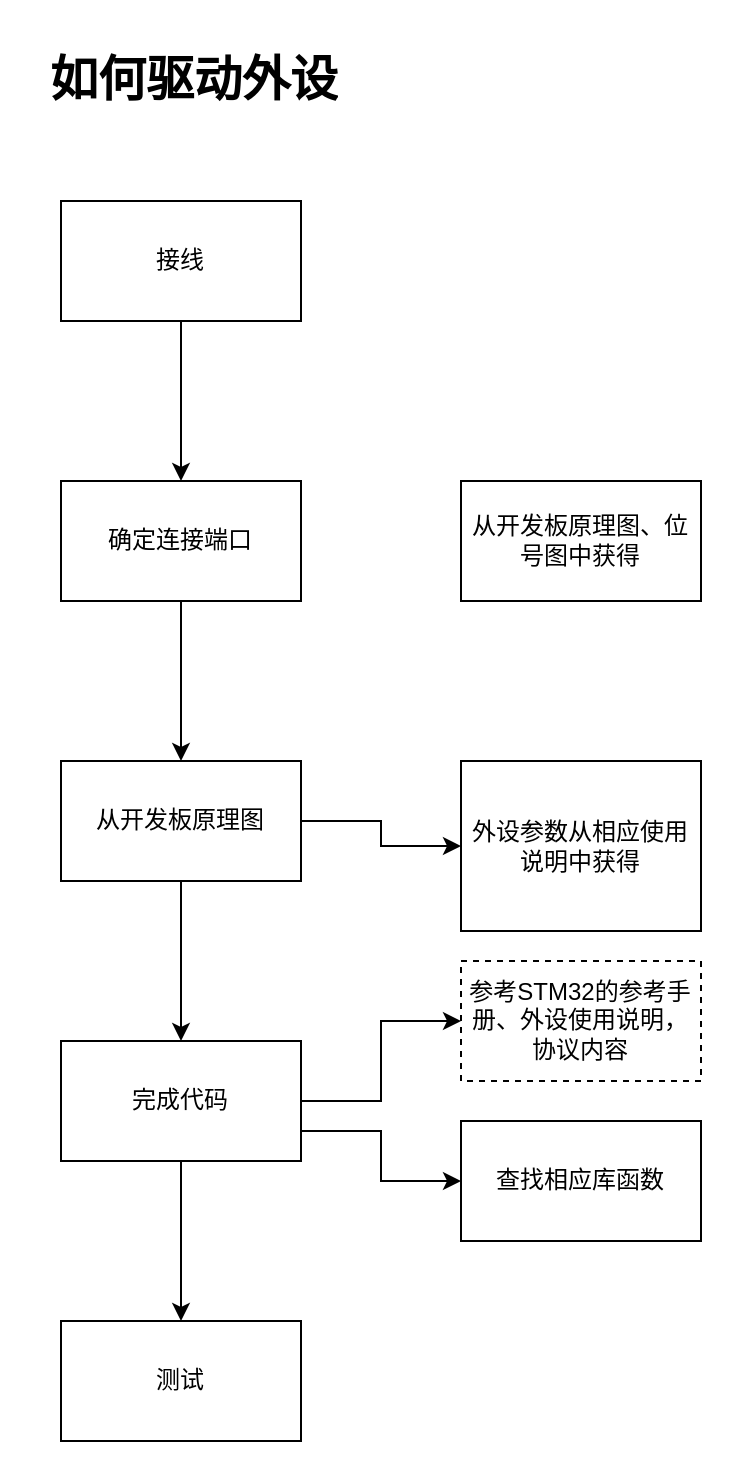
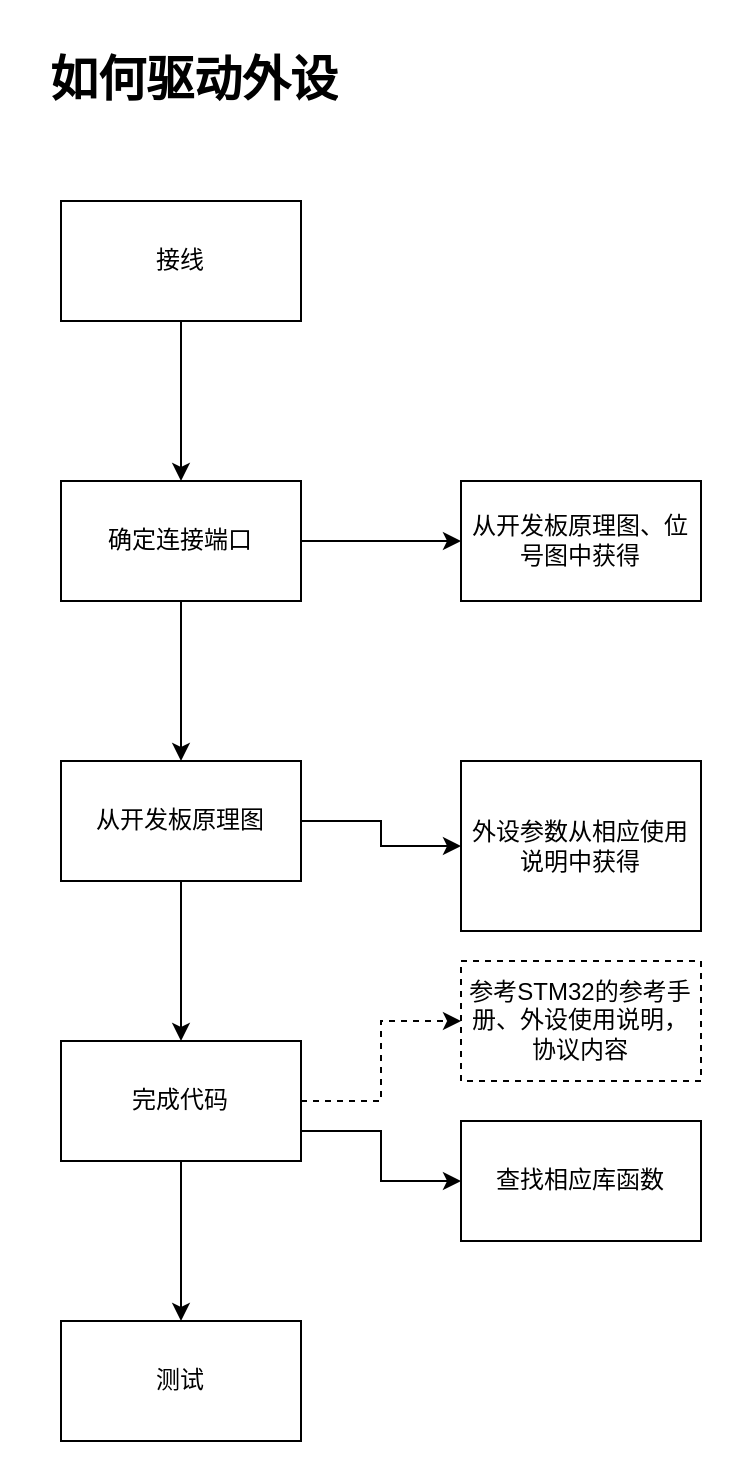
edge "确定连接端口" -> "从开发板原理图、位号图中获得": added
edge "完成代码" -> "参考STM32的参考手册、外设使用说明，协议内容": style solid -> dashed
